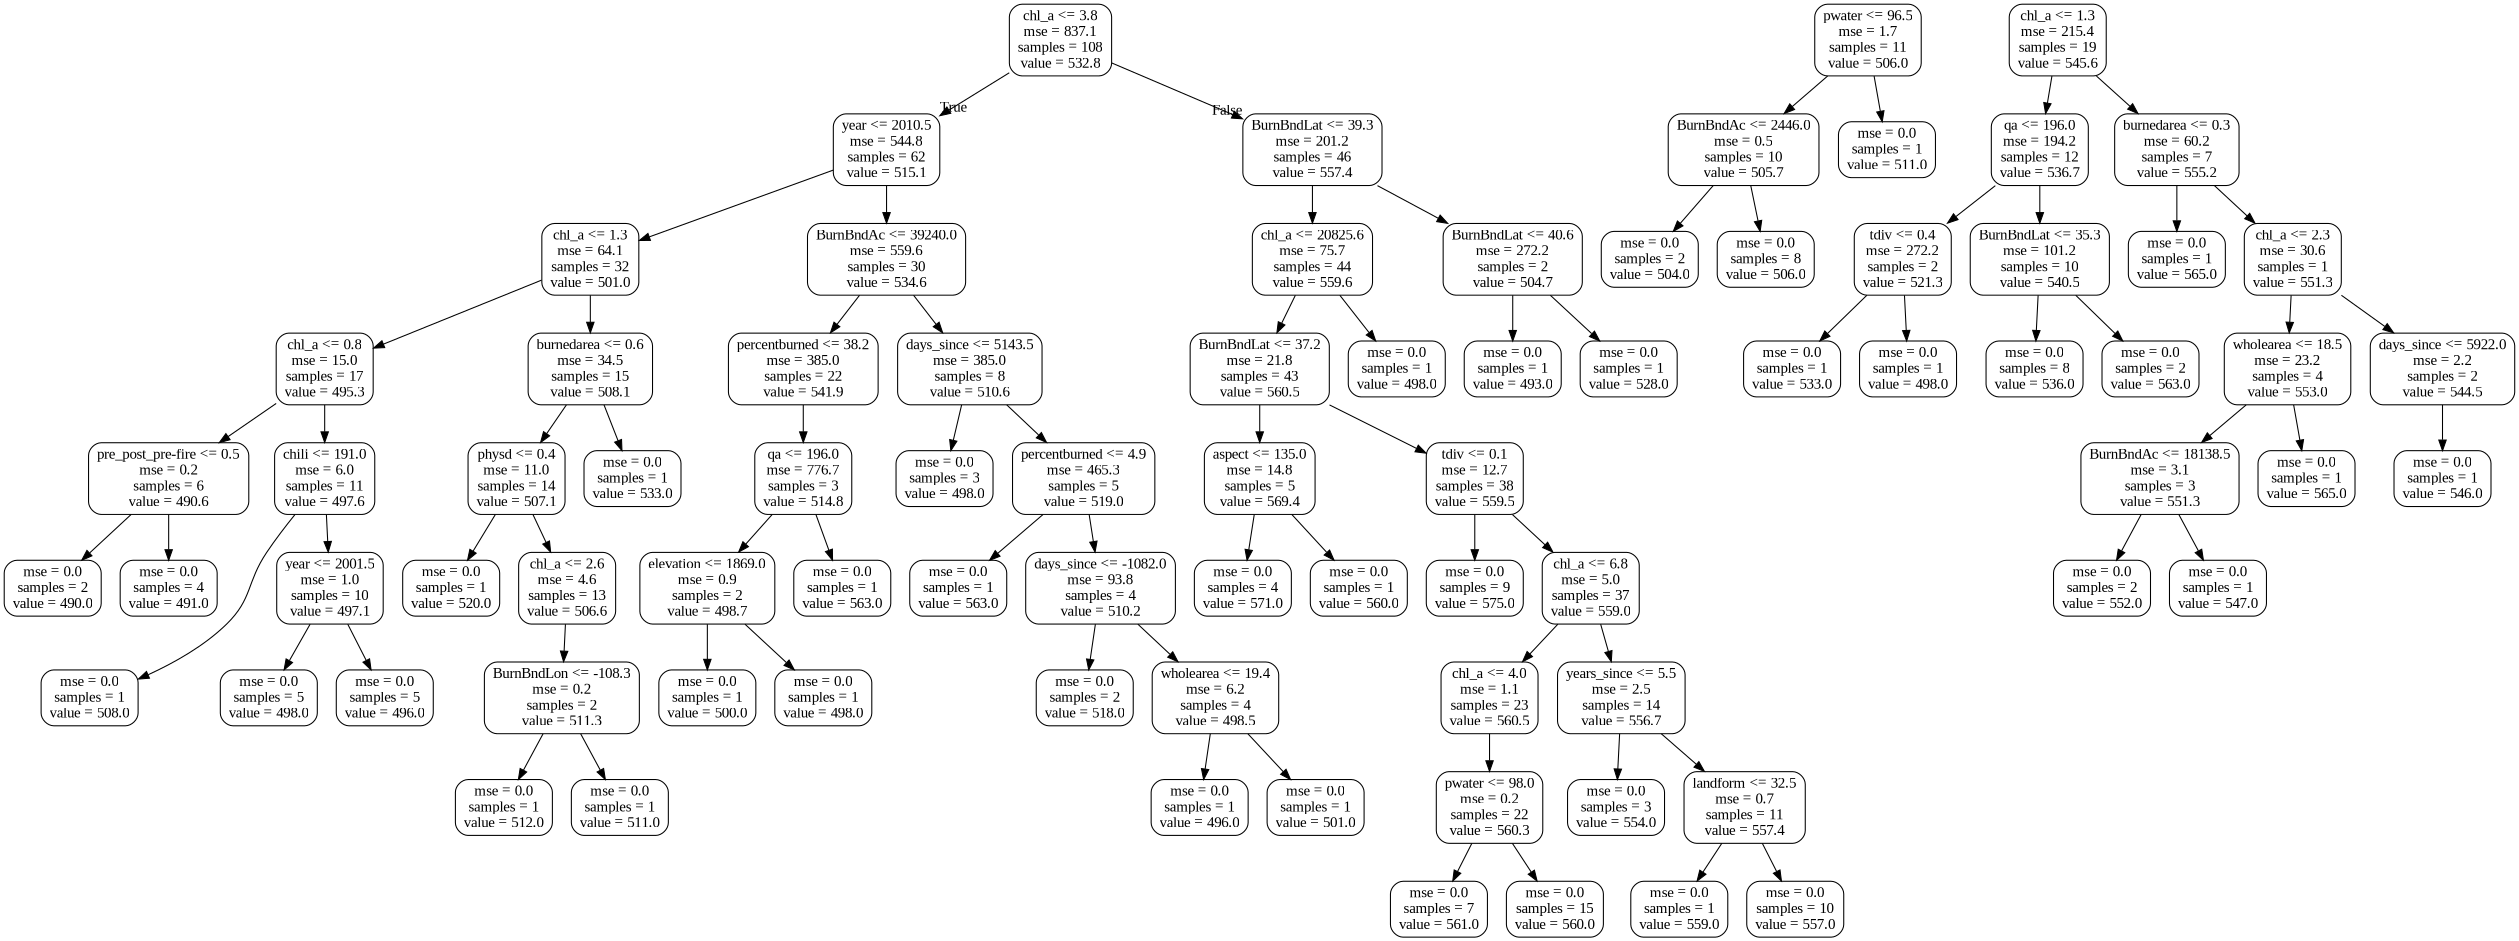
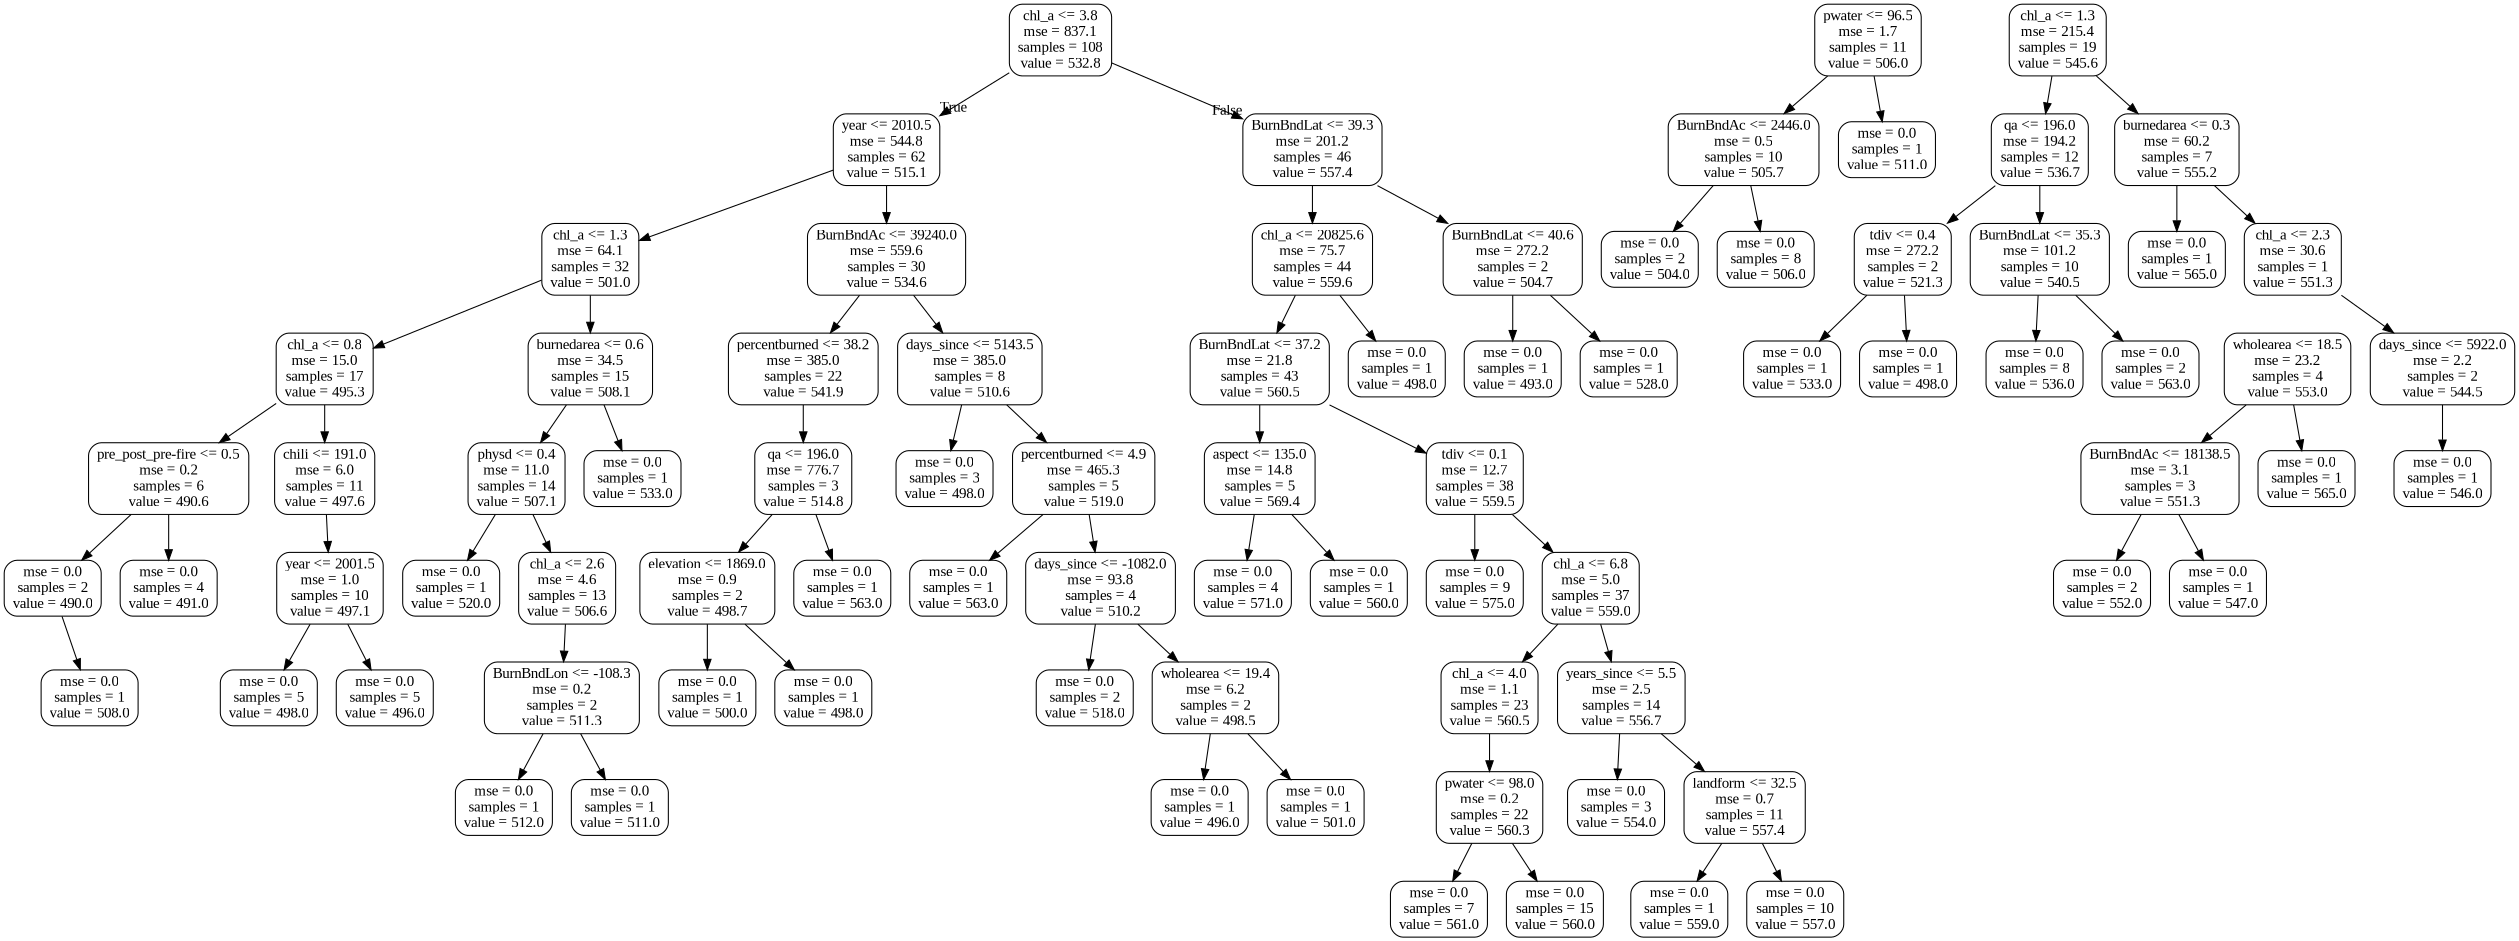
edge "chl_a <= 2.3 mse = 30.6 samples = 1 value = 551.3" -> "wholearea <= 18.5 mse = 23.2 samples = 4 value = 553.0": removed
edge "chili <= 191.0 mse = 6.0 samples = 11 value = 497.6" -> "mse = 0.0 samples = 1 value = 508.0": now "mse = 0.0 samples = 2 value = 490.0" -> "mse = 0.0 samples = 1 value = 508.0"
node "wholearea <= 19.4 mse = 6.2 samples = 4 value = 498.5": label "wholearea <= 19.4 mse = 6.2 samples = 4 value = 498.5" -> "wholearea <= 19.4 mse = 6.2 samples = 2 value = 498.5"
